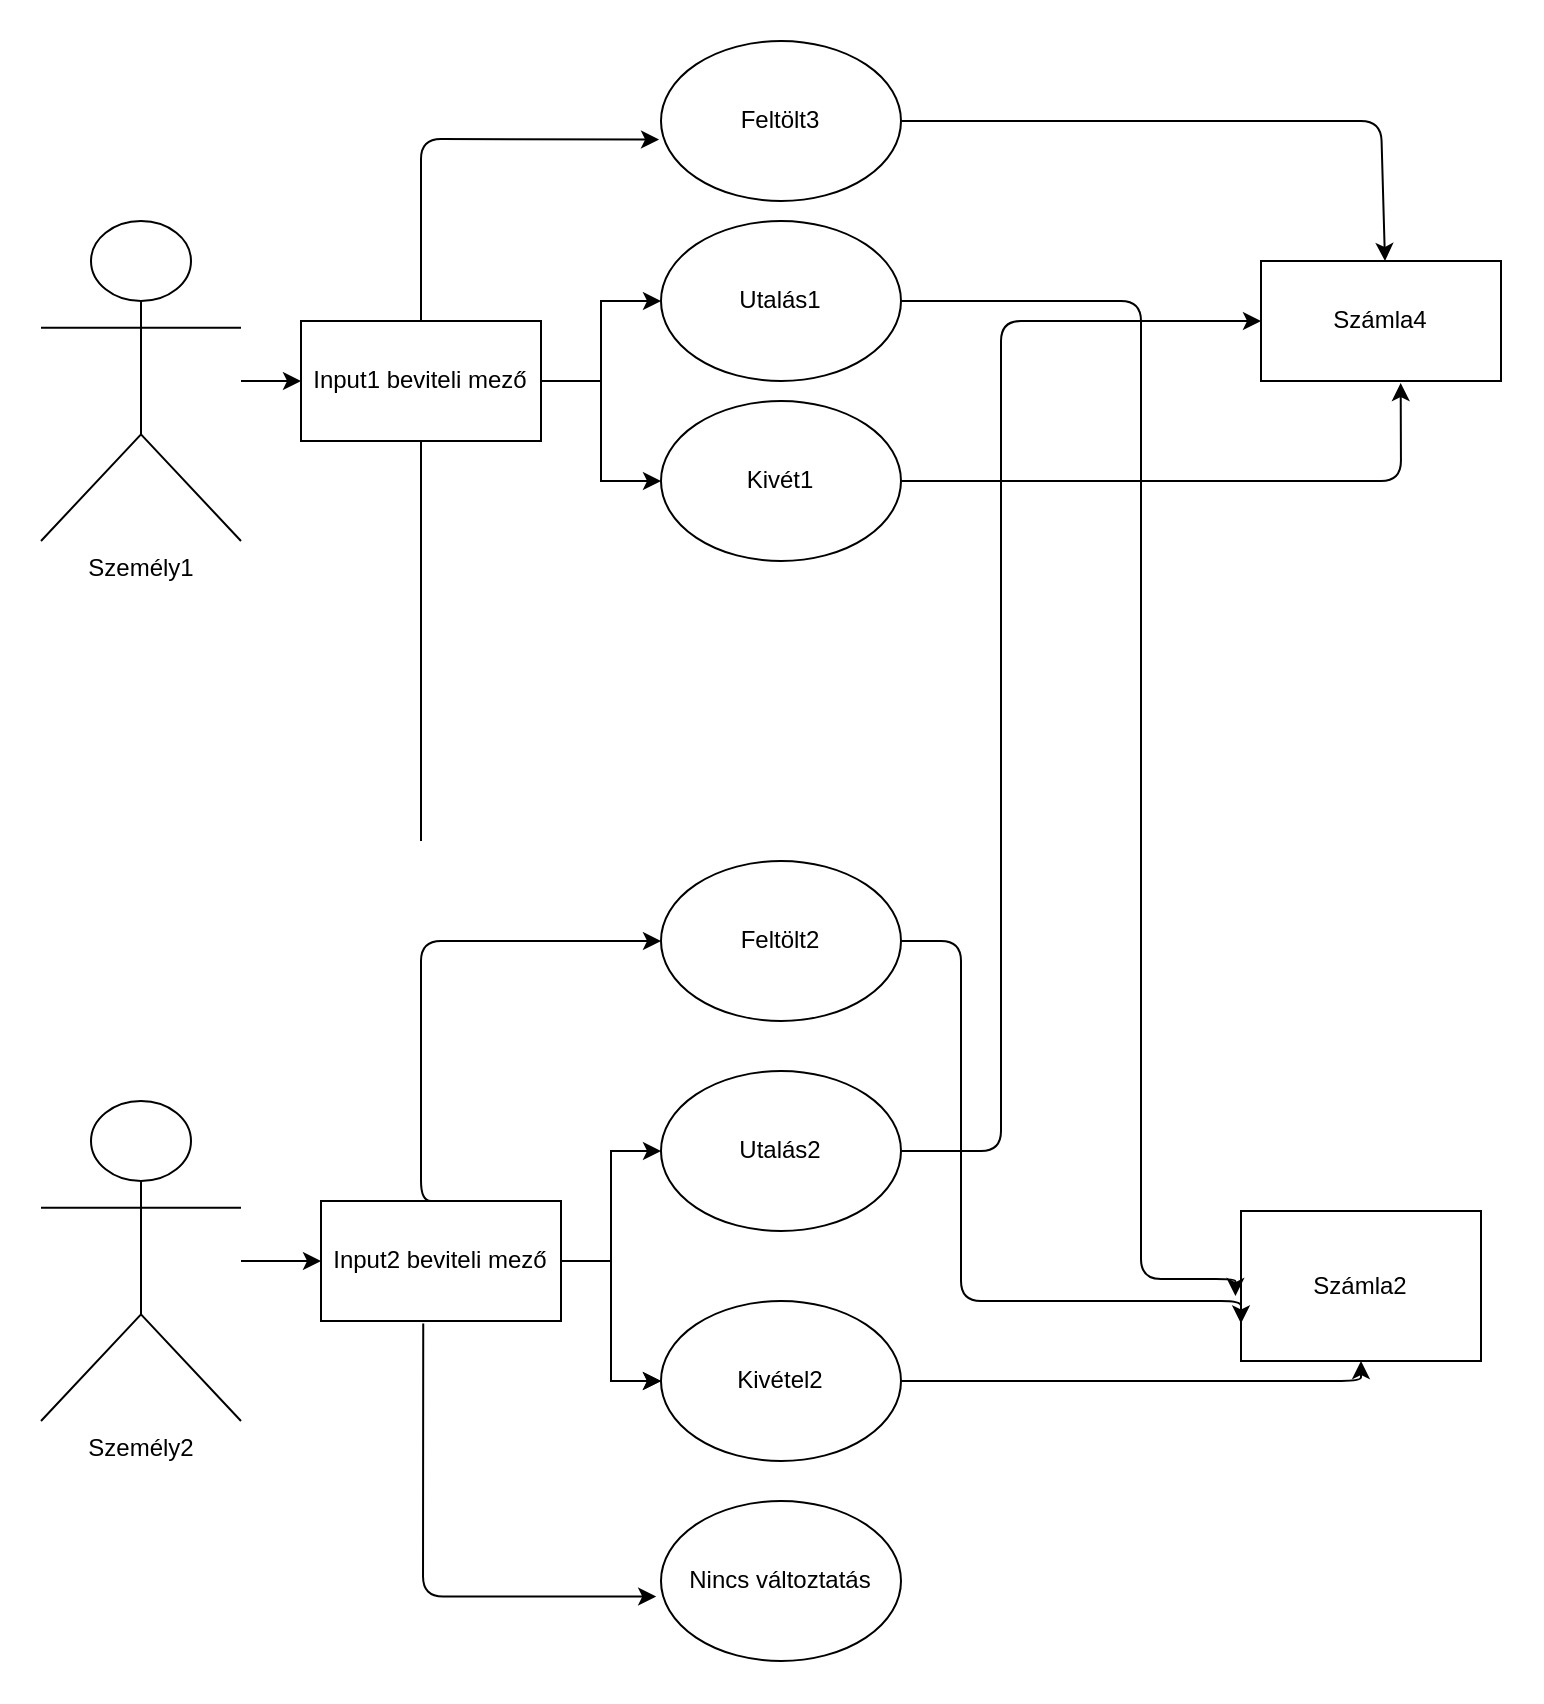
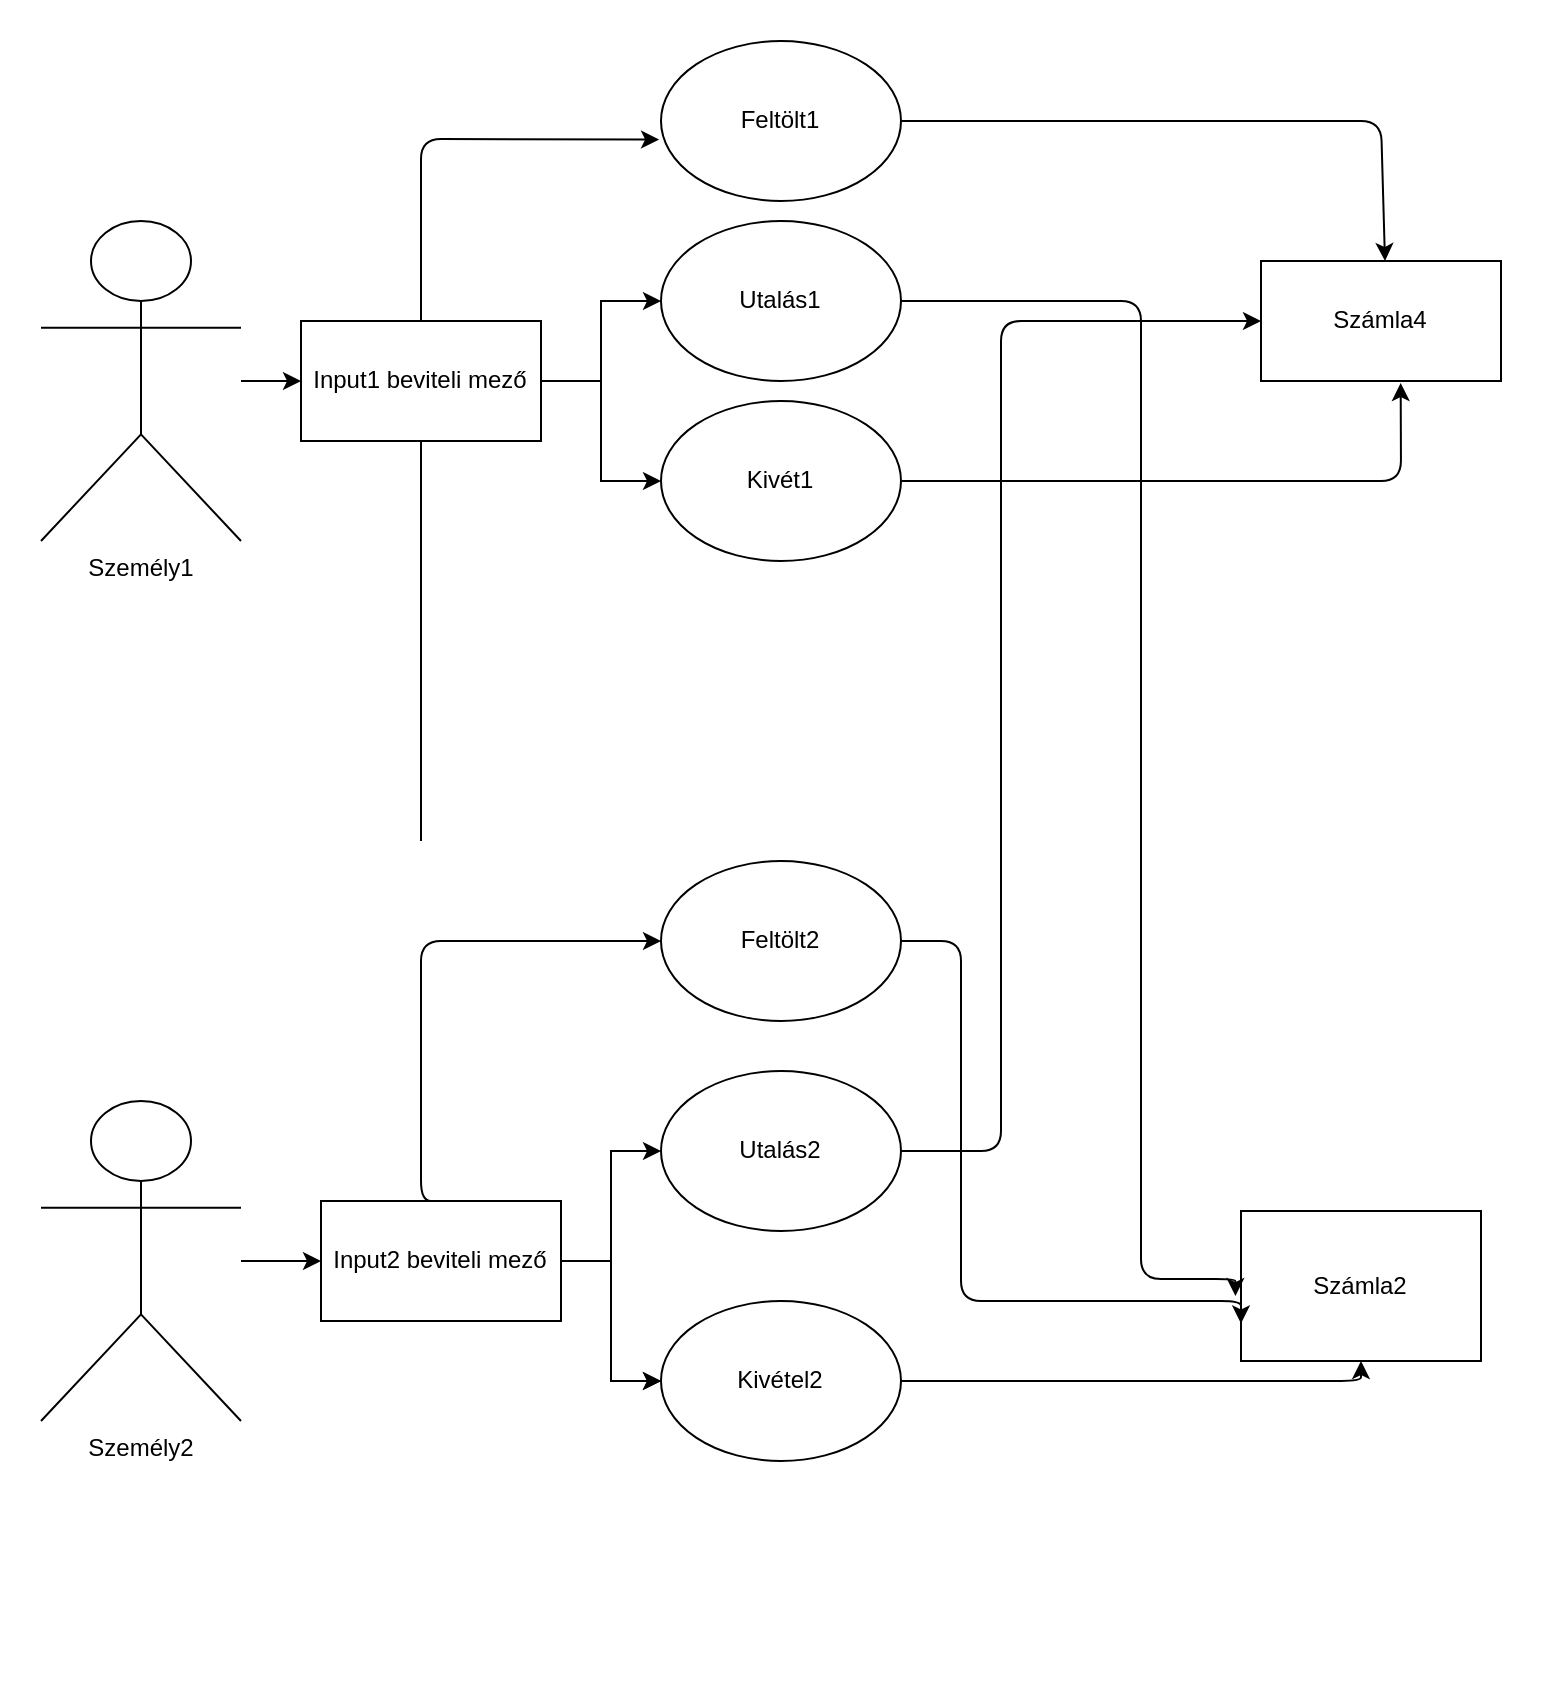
node "Feltölt3": label "Feltölt3" -> "Feltölt1"
edge "Input2 beviteli mező" -> "Nincs változtatás": removed
node "Nincs változtatás": removed
